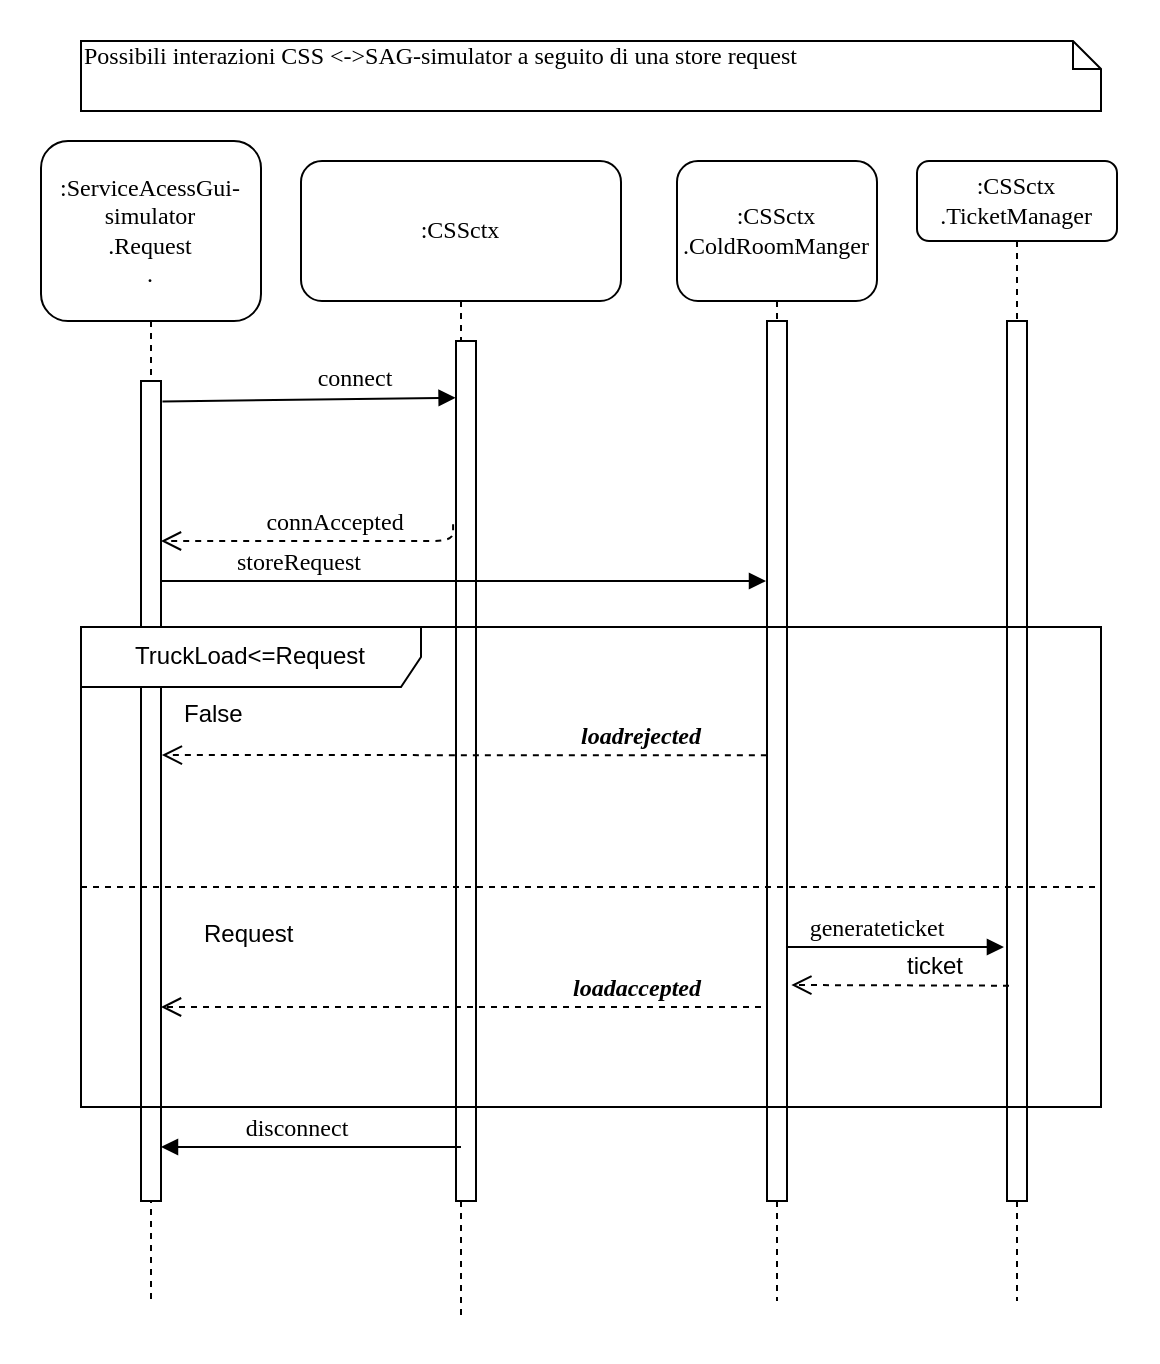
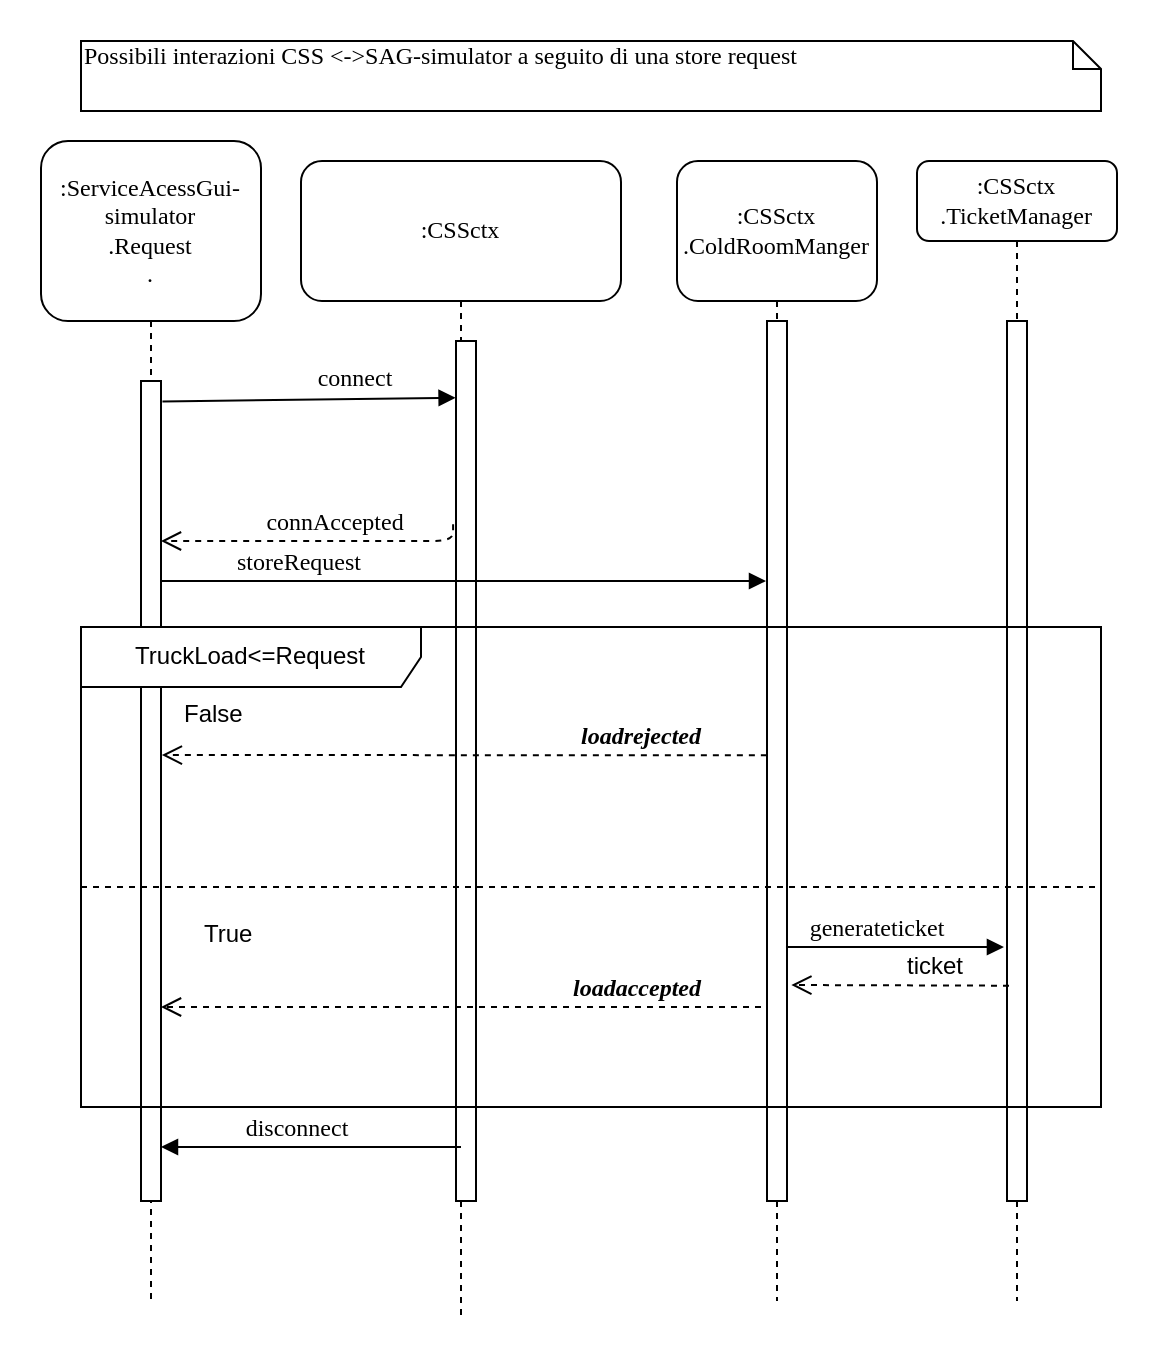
node "Request": label "Request" -> "True"
